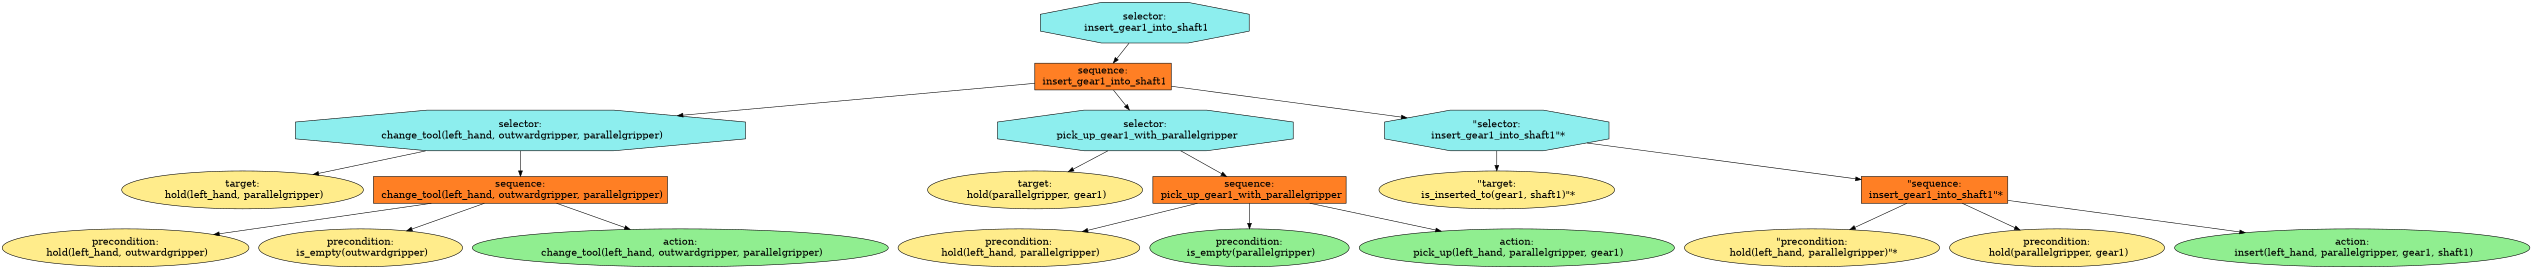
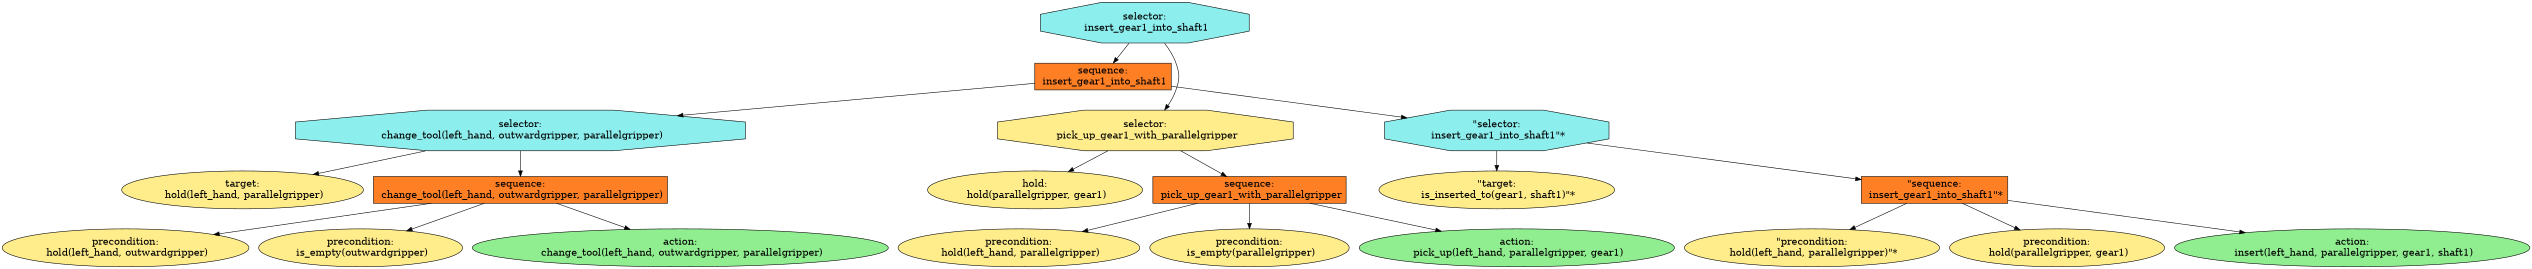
edge "sequence: insert_gear1_into_shaft1" -> "selector: pick_up_gear1_with_parallelgripper": now "selector: insert_gear1_into_shaft1" -> "selector: pick_up_gear1_with_parallelgripper"
node "selector: pick_up_gear1_with_parallelgripper": fillcolor darkslategray2 -> lightgoldenrod1
node "target: hold(parallelgripper, gear1)": label "target: hold(parallelgripper, gear1)" -> "hold: hold(parallelgripper, gear1)"
node "precondition: is_empty(parallelgripper)": fillcolor lightgreen -> lightgoldenrod1
